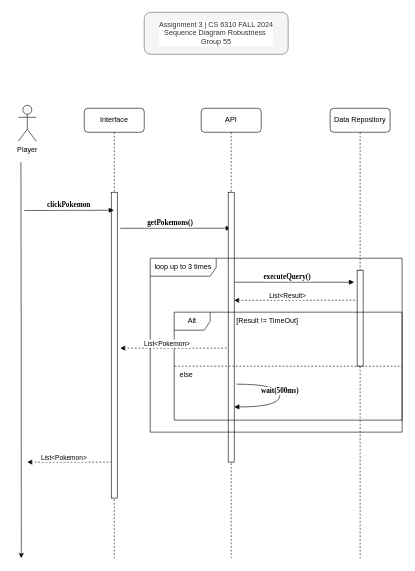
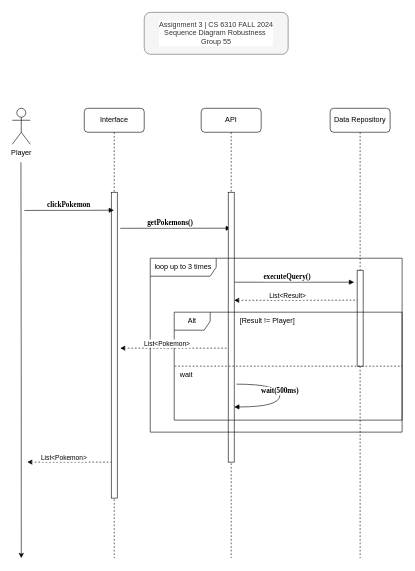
node "Player": moved (27, 123) -> (21, 126)
node "[Result != TimeOut]": label "[Result != TimeOut]" -> "[Result != Player]"
node "else": label "else" -> "wait"
